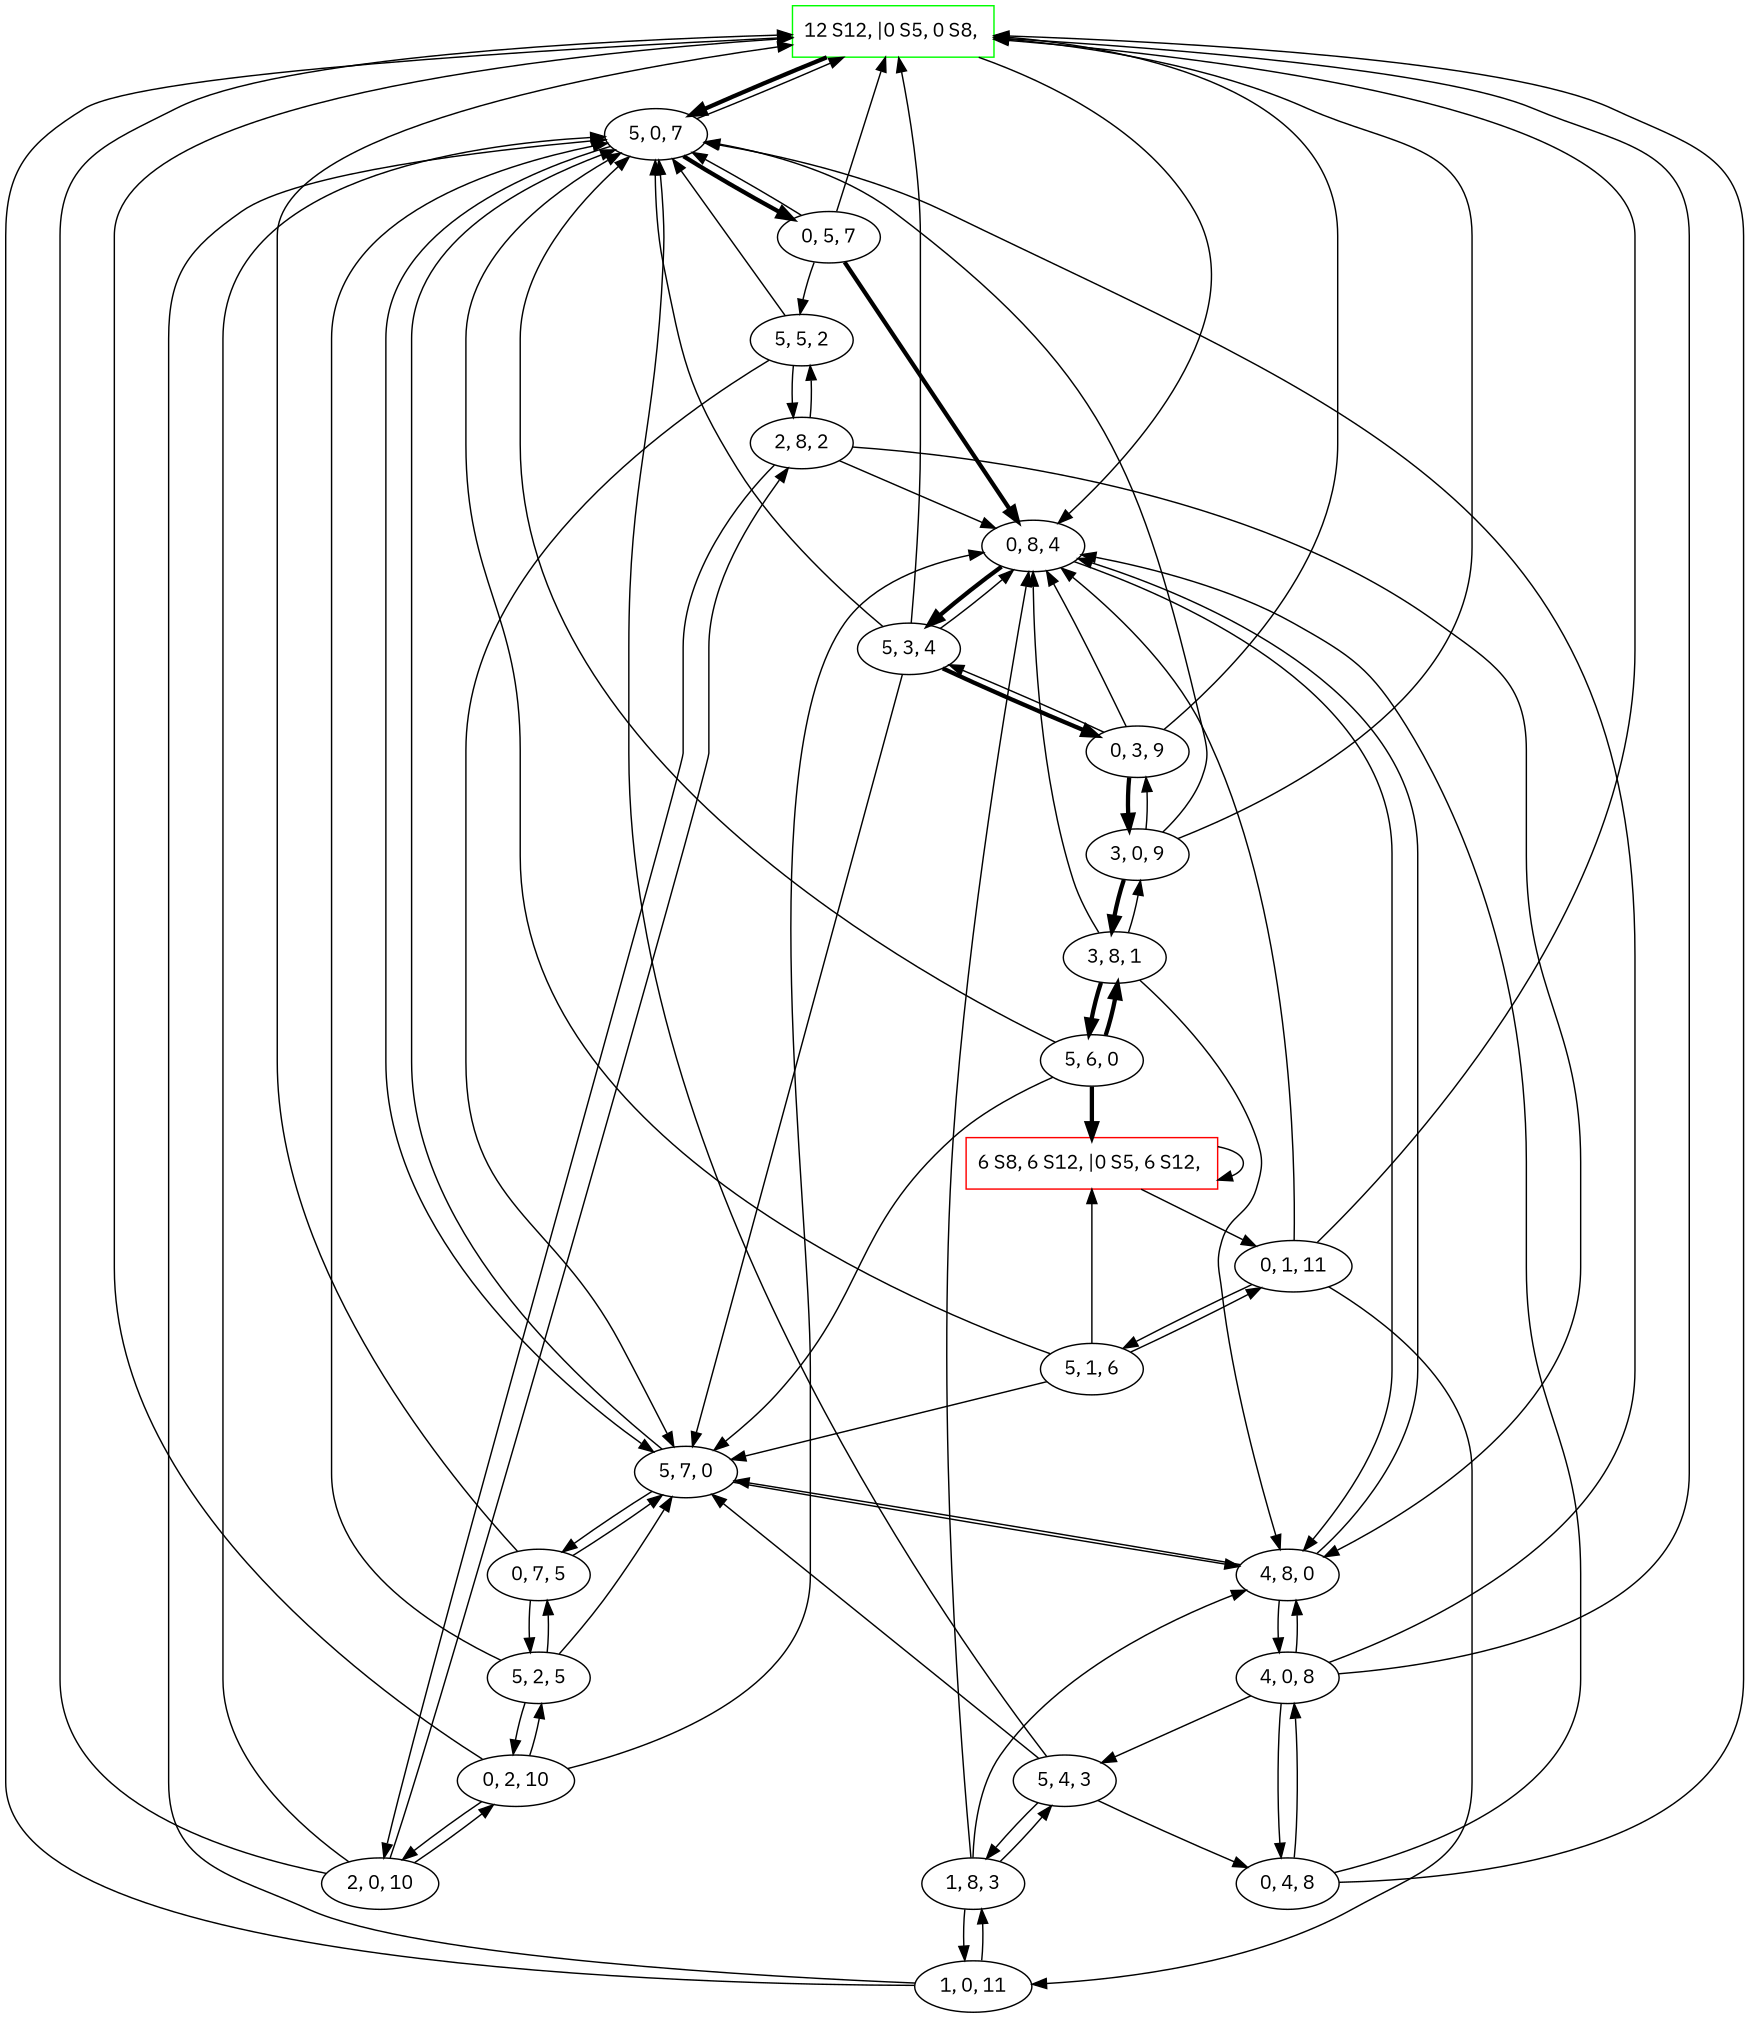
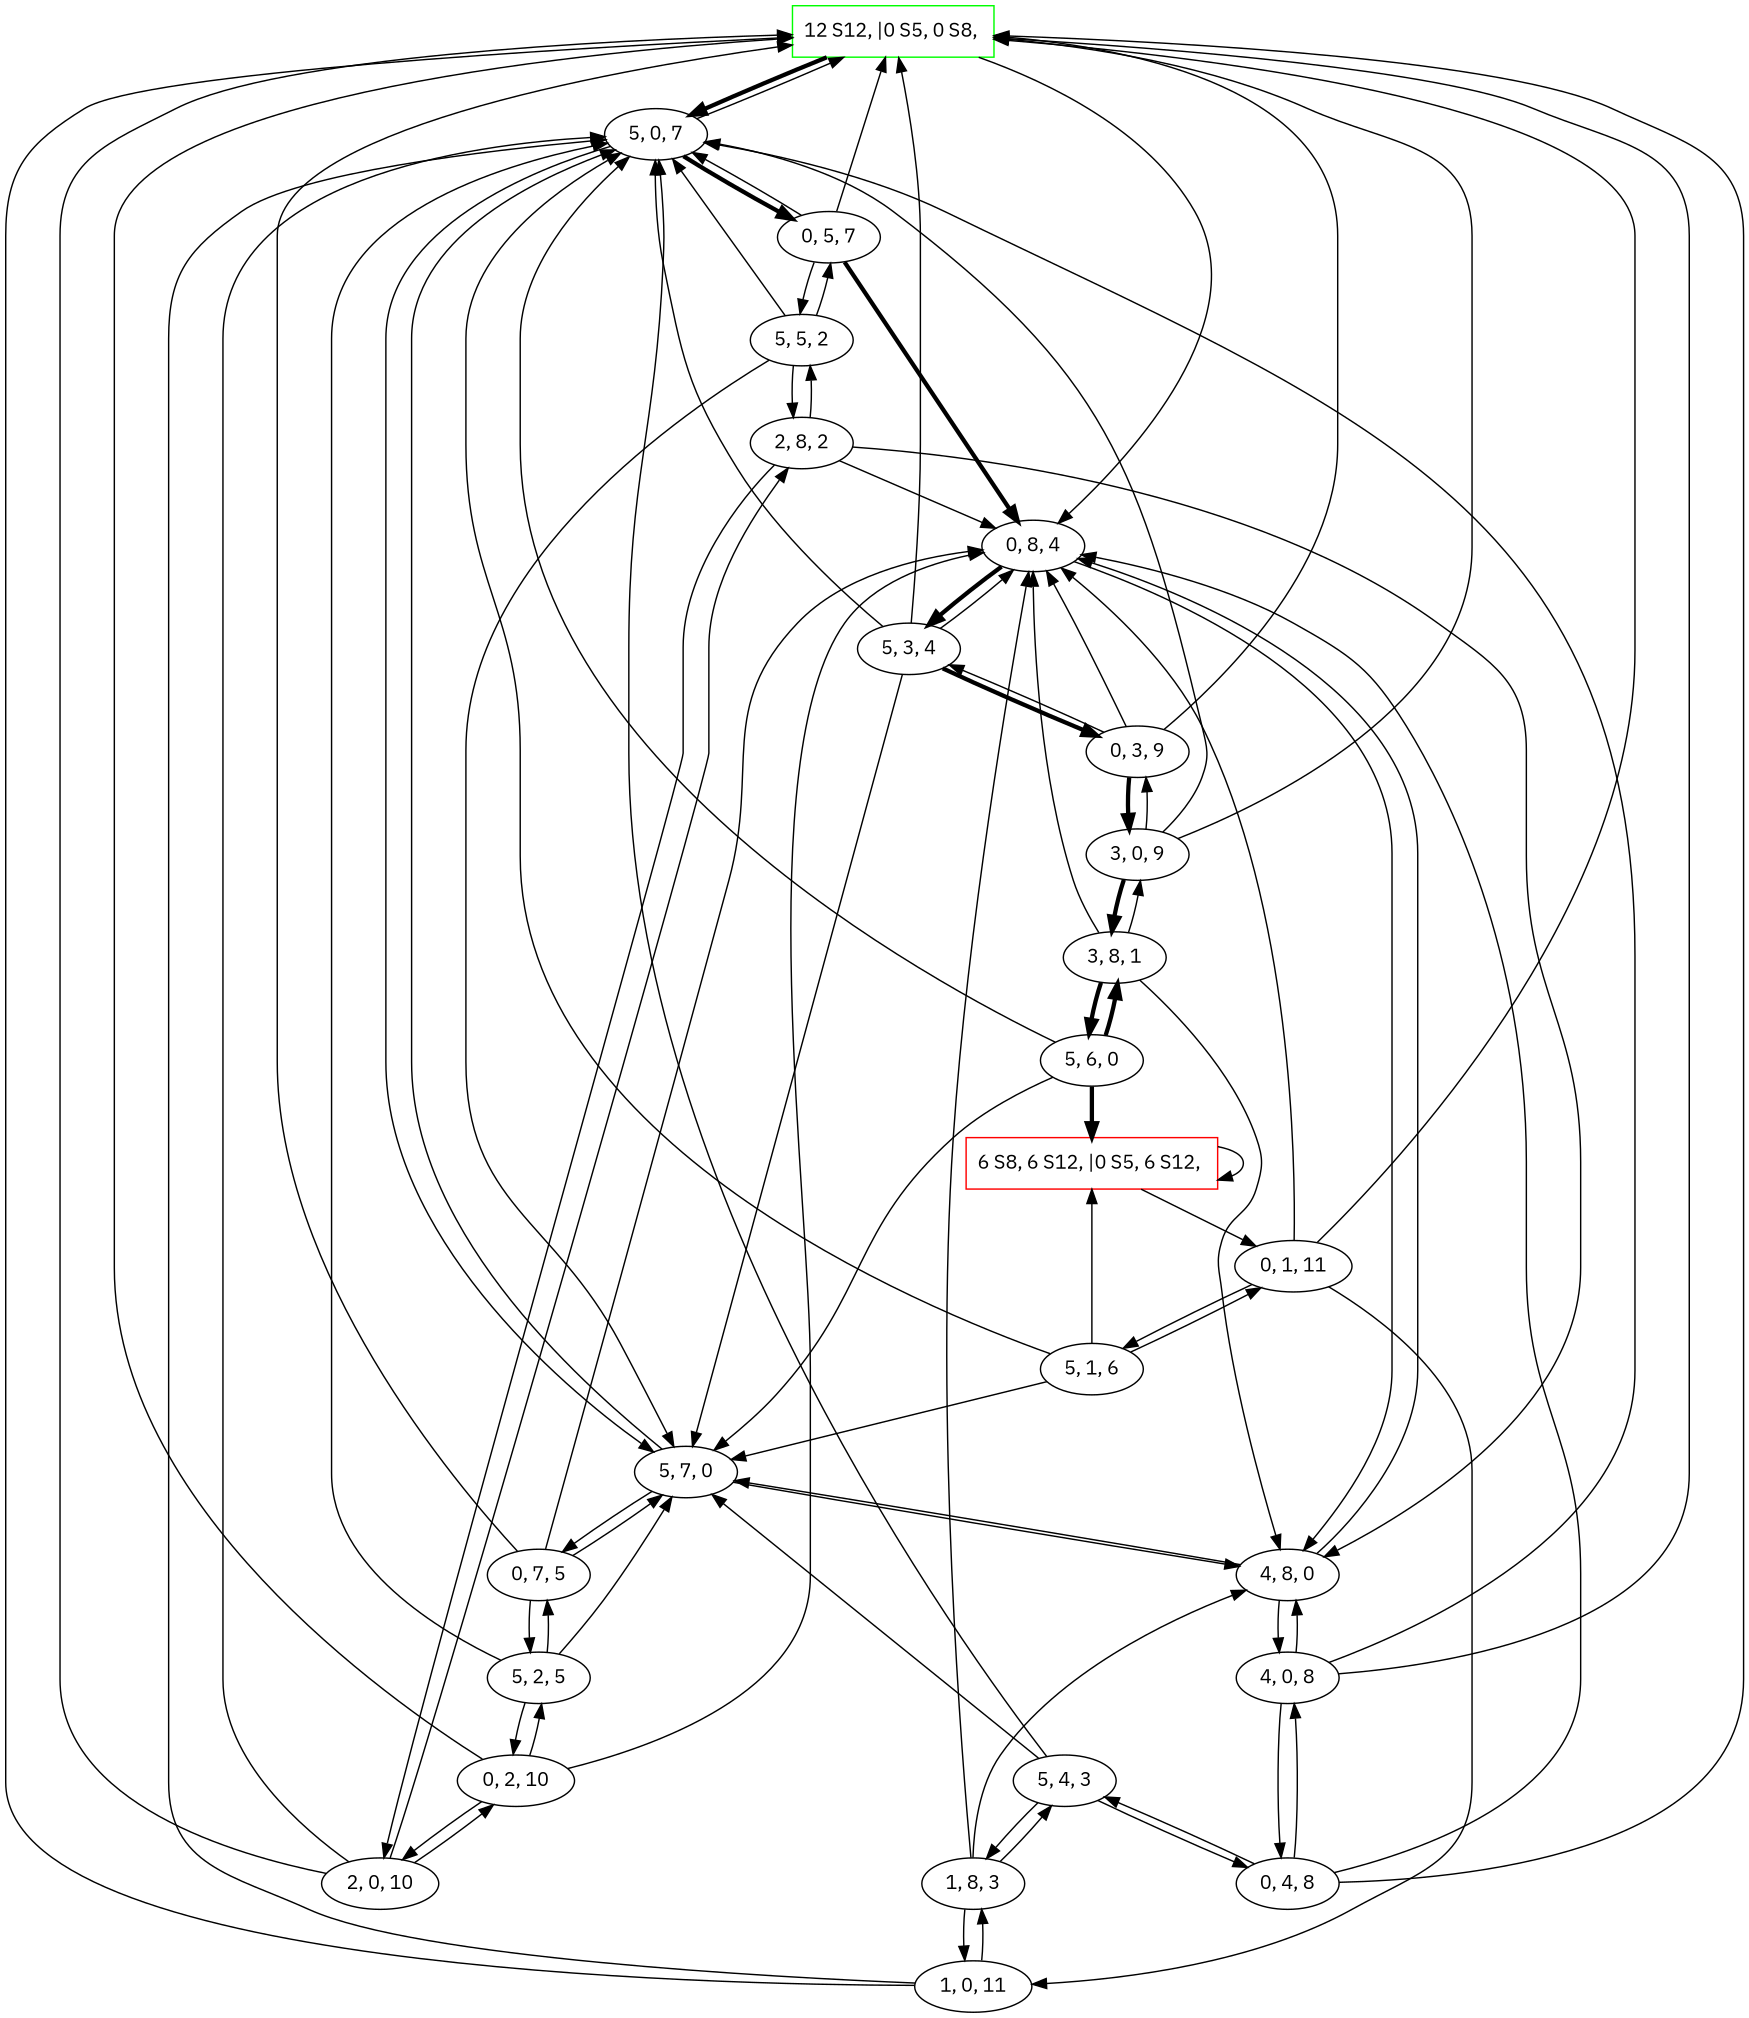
edge "5, 5, 2" -> "0, 5, 7": added
edge "0, 7, 5" -> "0, 8, 4": added
edge "4, 0, 8" -> "5, 4, 3": now "0, 4, 8" -> "5, 4, 3"
